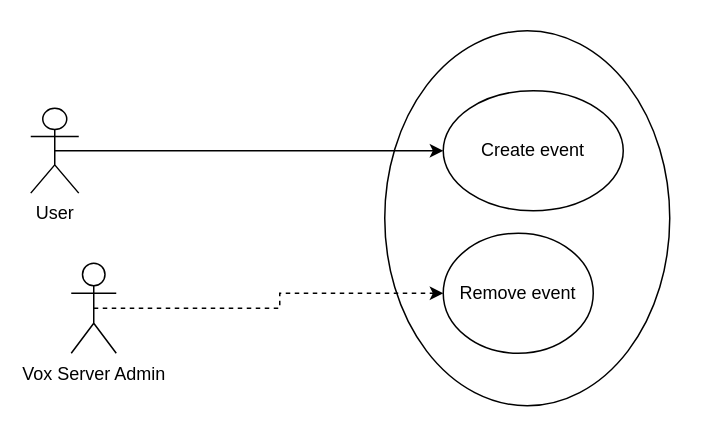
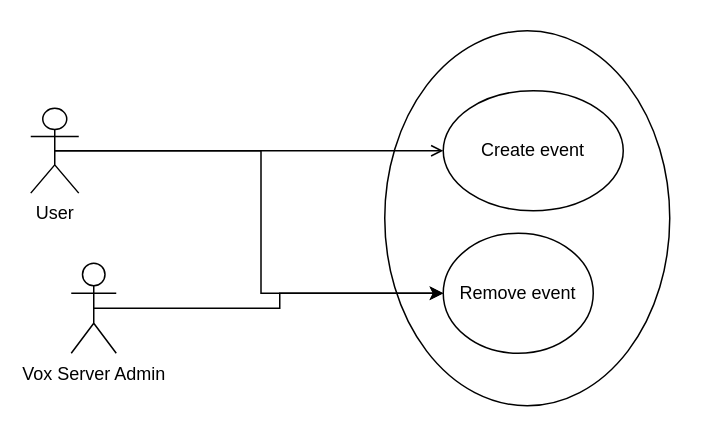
edge "User" -> "Create event": arrowhead classic -> open
edge "User" -> "Remove event": added
edge "Vox Server Admin" -> "Remove event": style dashed -> solid
